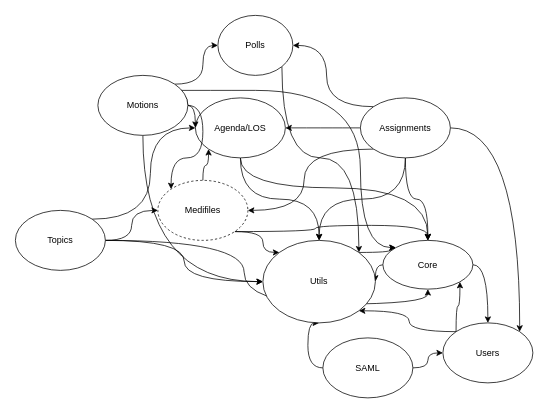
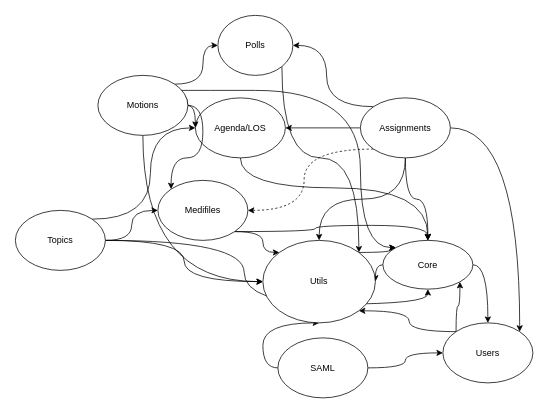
edge "Medifiles" -> "Agenda/LOS": removed
edge "Assignments" -> "Medifiles": style solid -> dashed
edge "Agenda/LOS" -> "Utils": removed
node "Medifiles": style dashed -> solid
node "SAML": moved (368, 368) -> (323, 368)
